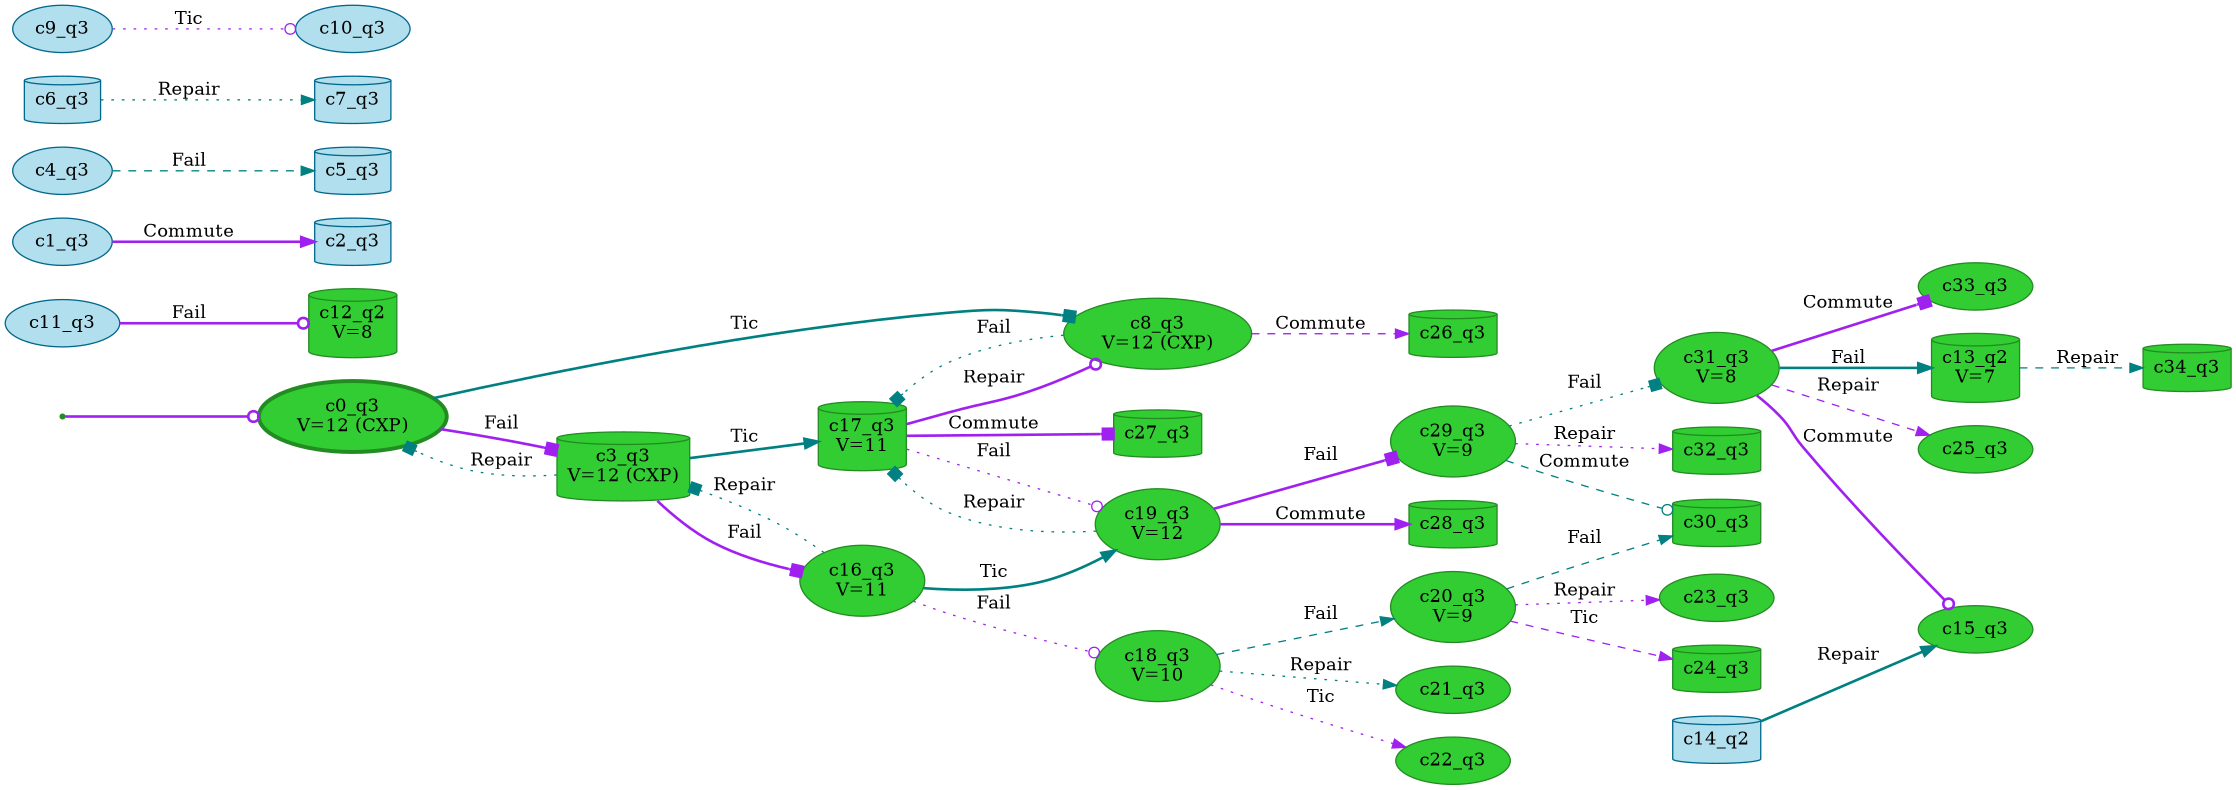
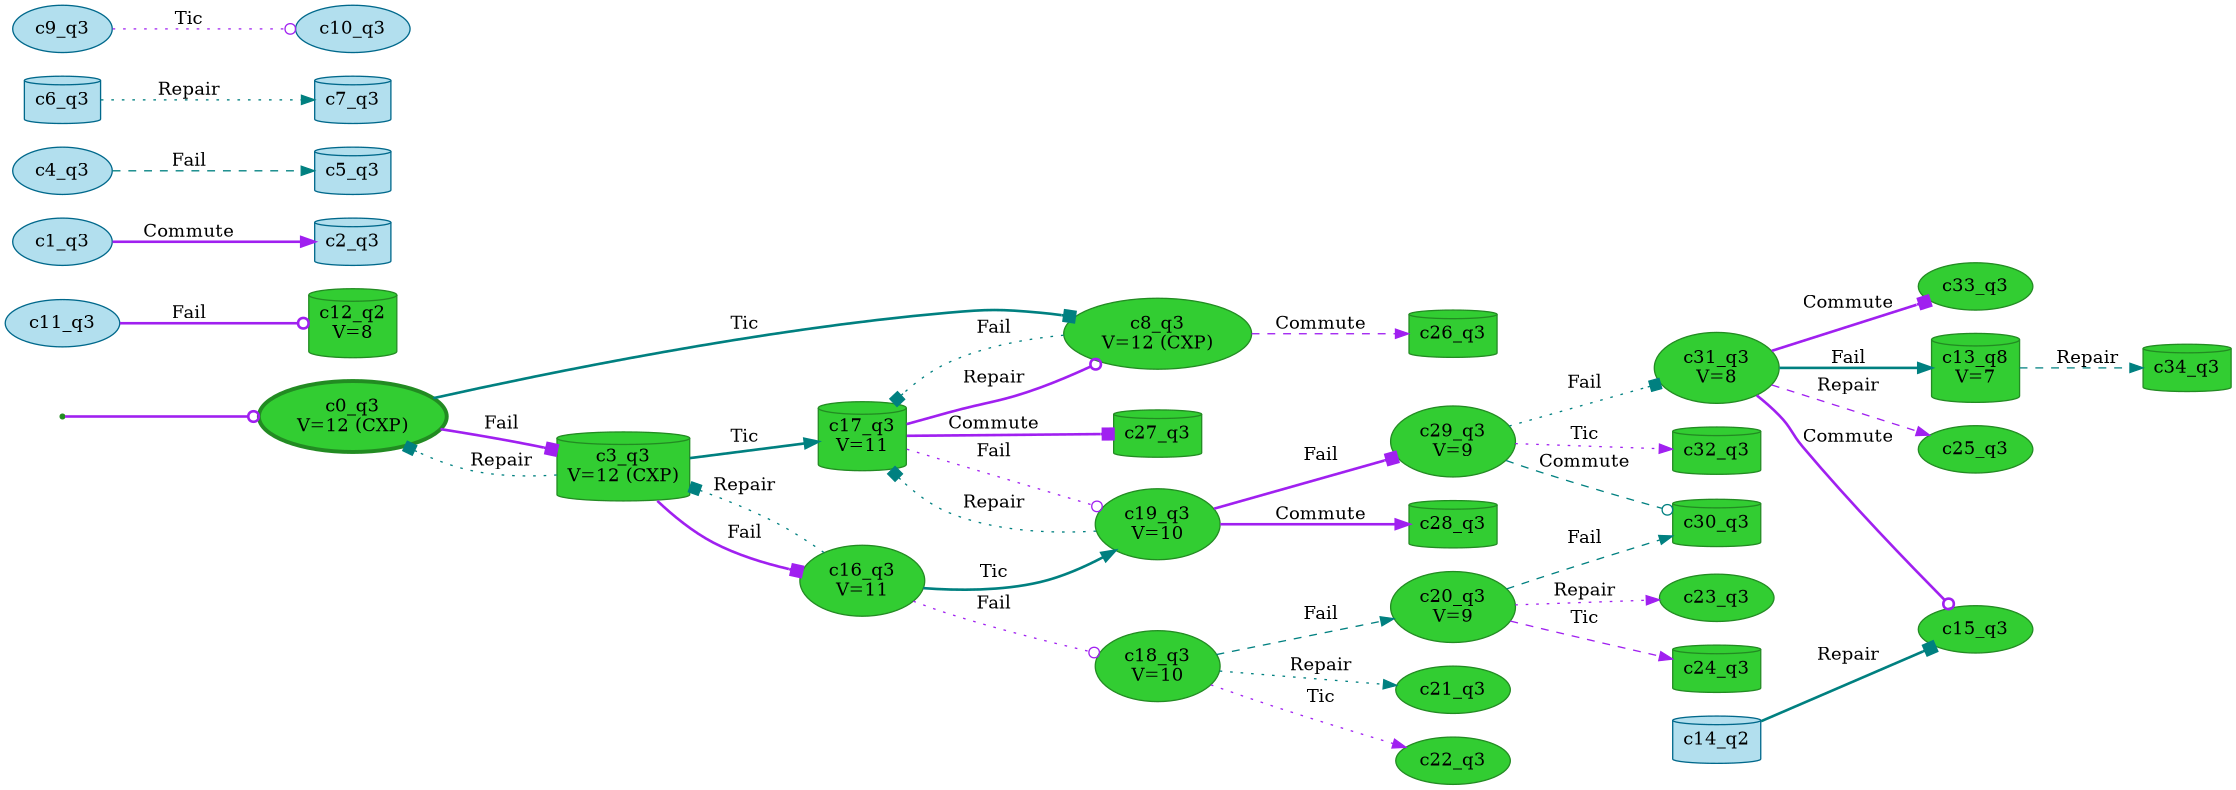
node "c13_q2 V=7": label "c13_q2 V=7" -> "c13_q8 V=7"
edge "c29_q3 V=9" -> "c32_q3": label "Repair" -> "Tic"
node "c19_q3 V=12": label "c19_q3 V=12" -> "c19_q3 V=10"
edge "c14_q2" -> "c15_q3": arrowhead normal -> box
